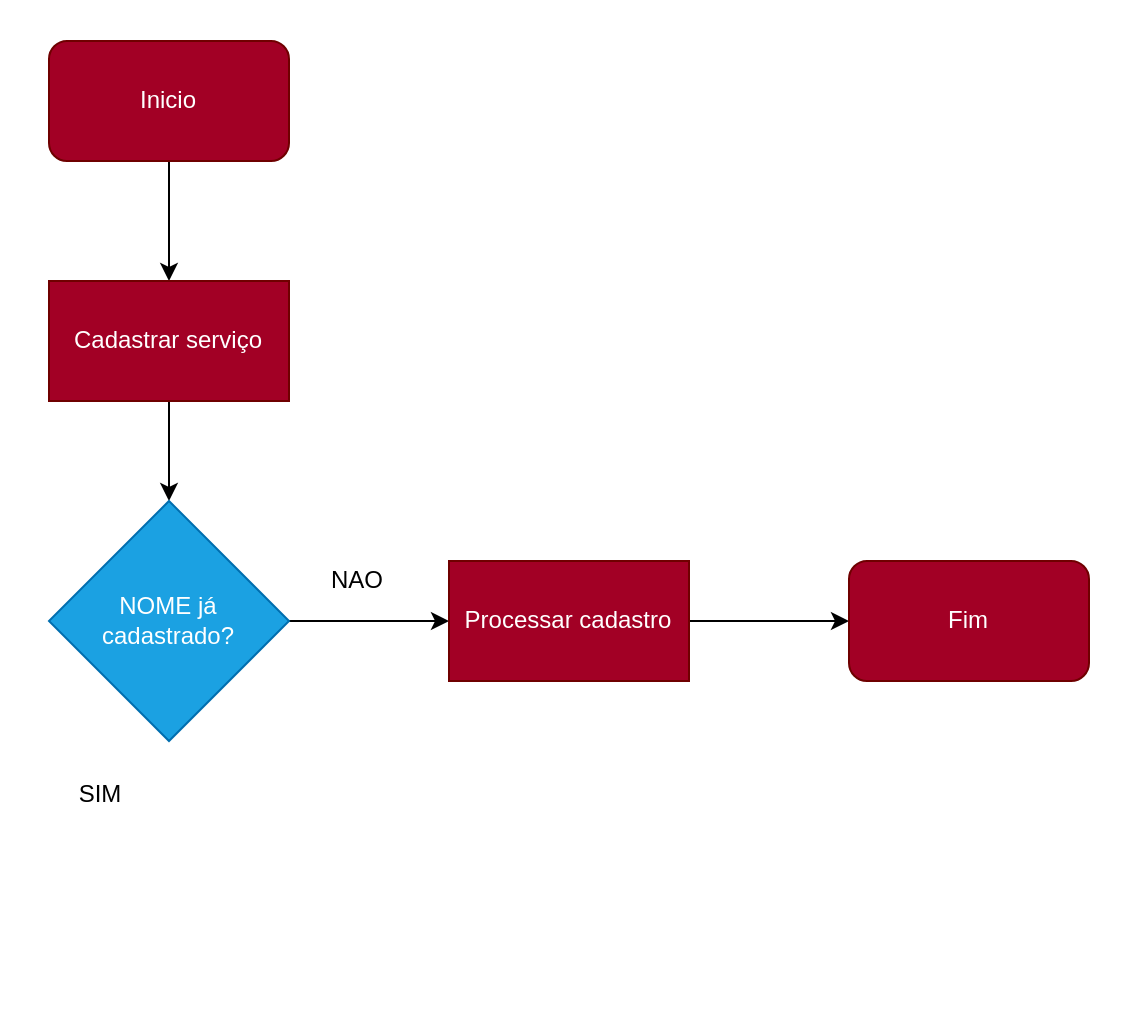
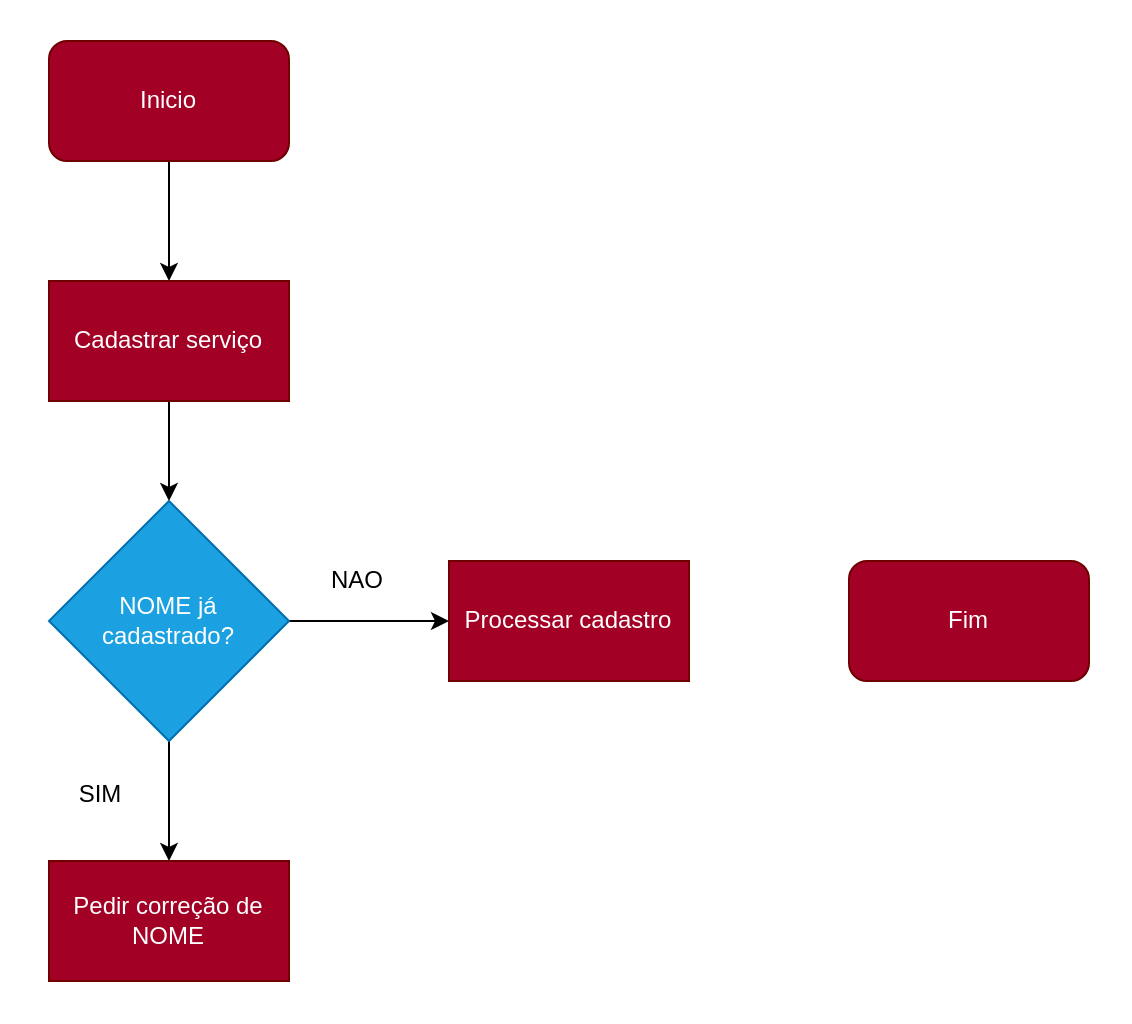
edge "Processar cadastro" -> "Fim": removed
edge "NOME já cadastrado?" -> "Pedir correção de NOME": added
node "Pedir correção de NOME": added
